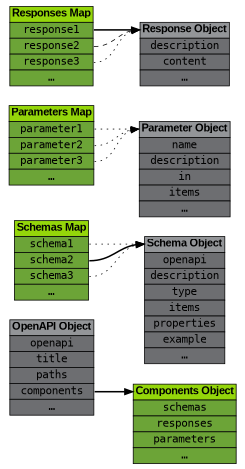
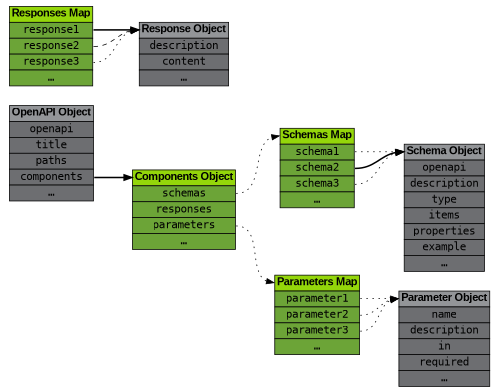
edge "Components Object" -> "Schemas Map": added
node "Parameter Object": text "items" -> "required"
edge "Components Object" -> "Parameters Map": added
